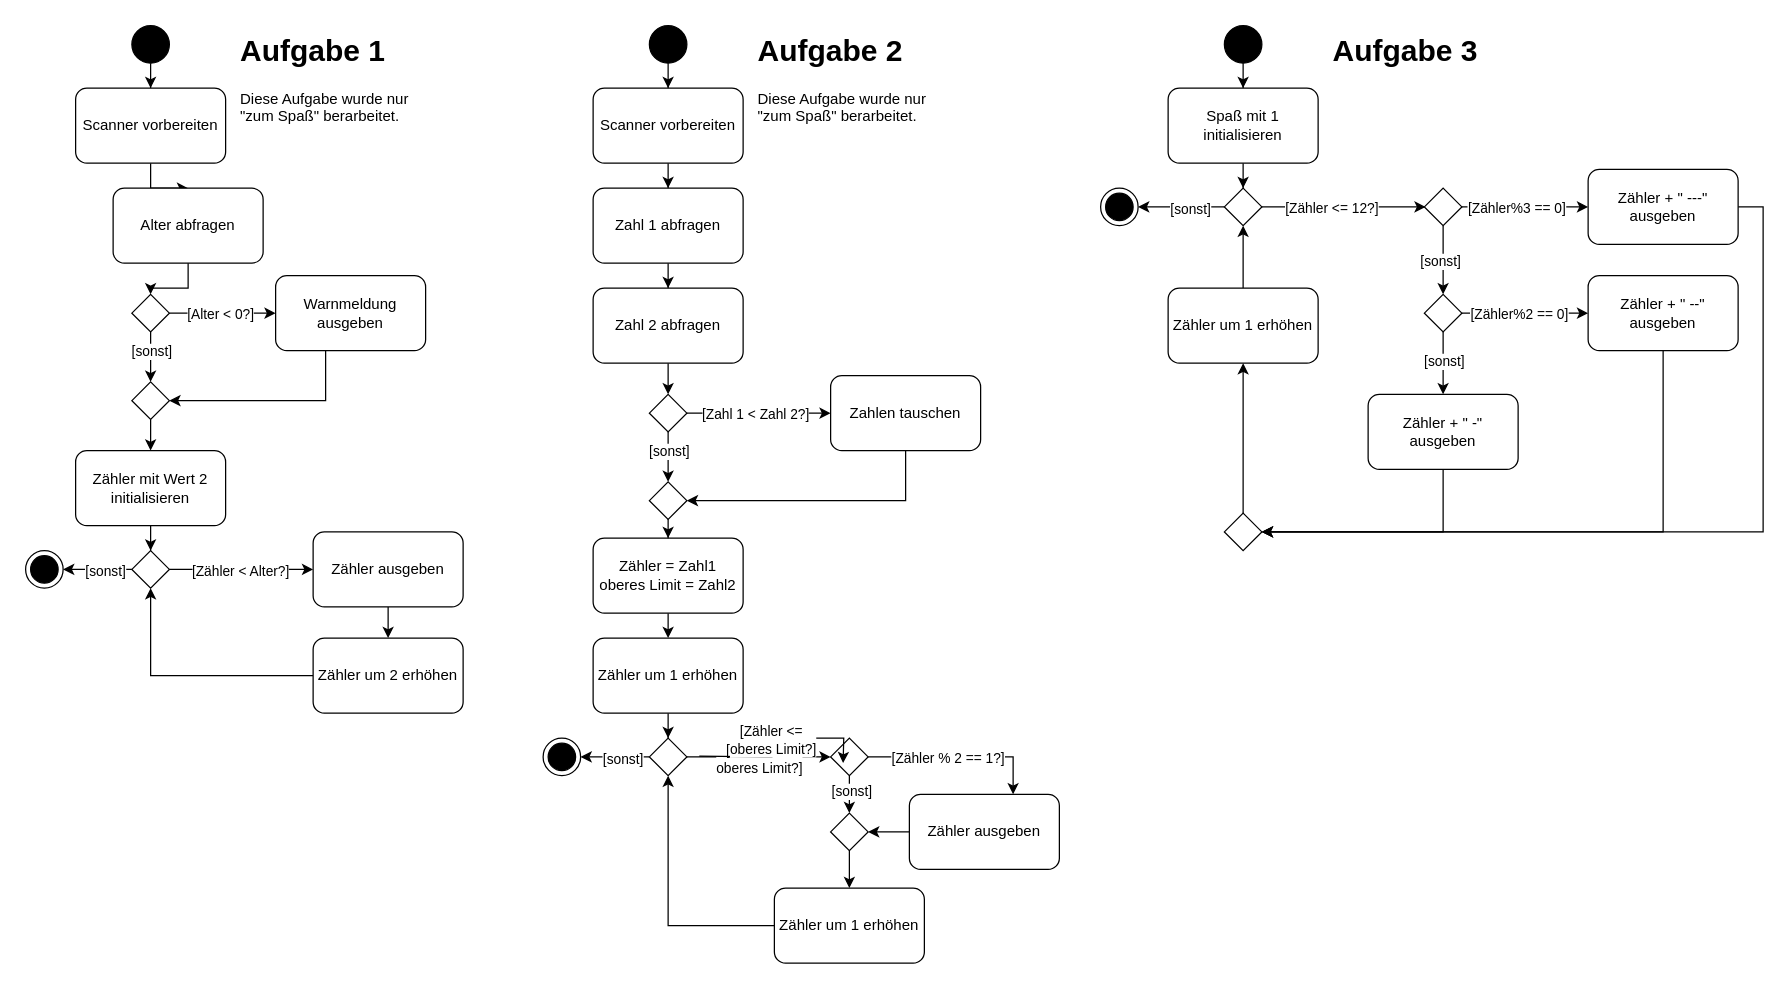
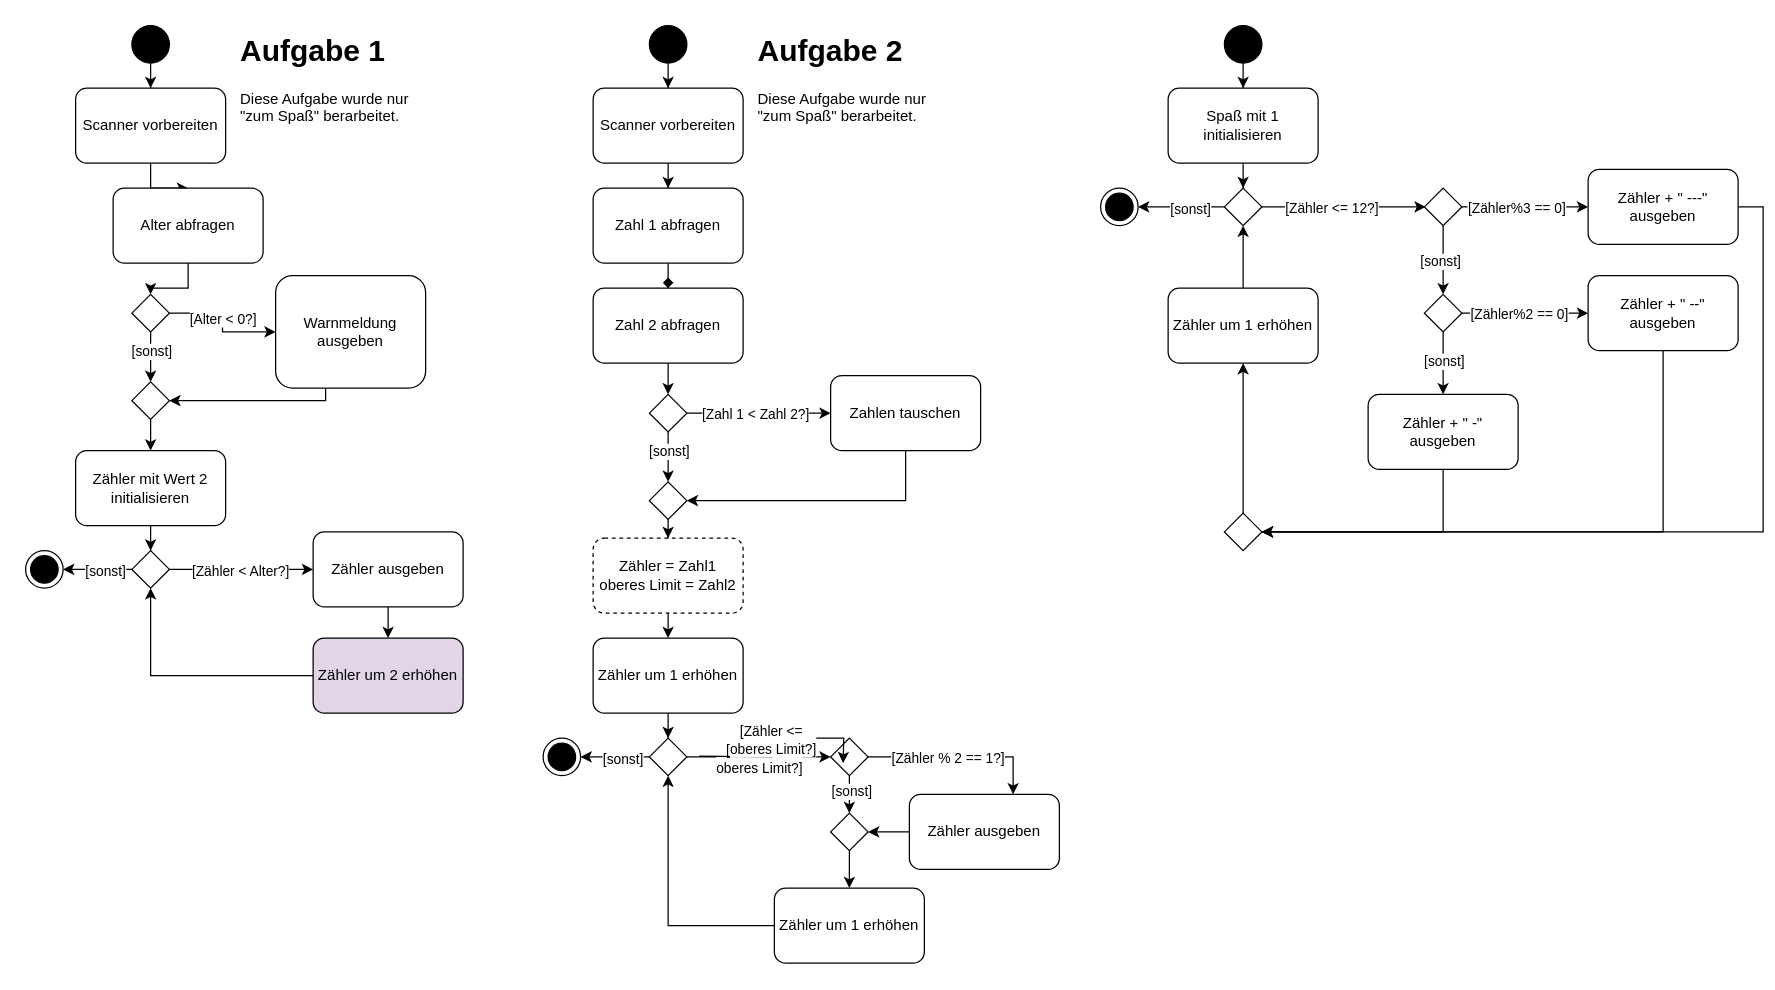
node "Aufgabe 3": removed
edge "Zahl 1 abfragen" -> "Zahl 2 abfragen": arrowhead classic -> diamond
node "Warnmeldung ausgeben": size 150x75 -> 150x113
node "Zähler = Zahl1 oberes Limit = Zahl2": style solid -> dashed
node "Zähler um 2 erhöhen": fillcolor #ffffff -> #e1d5e7
